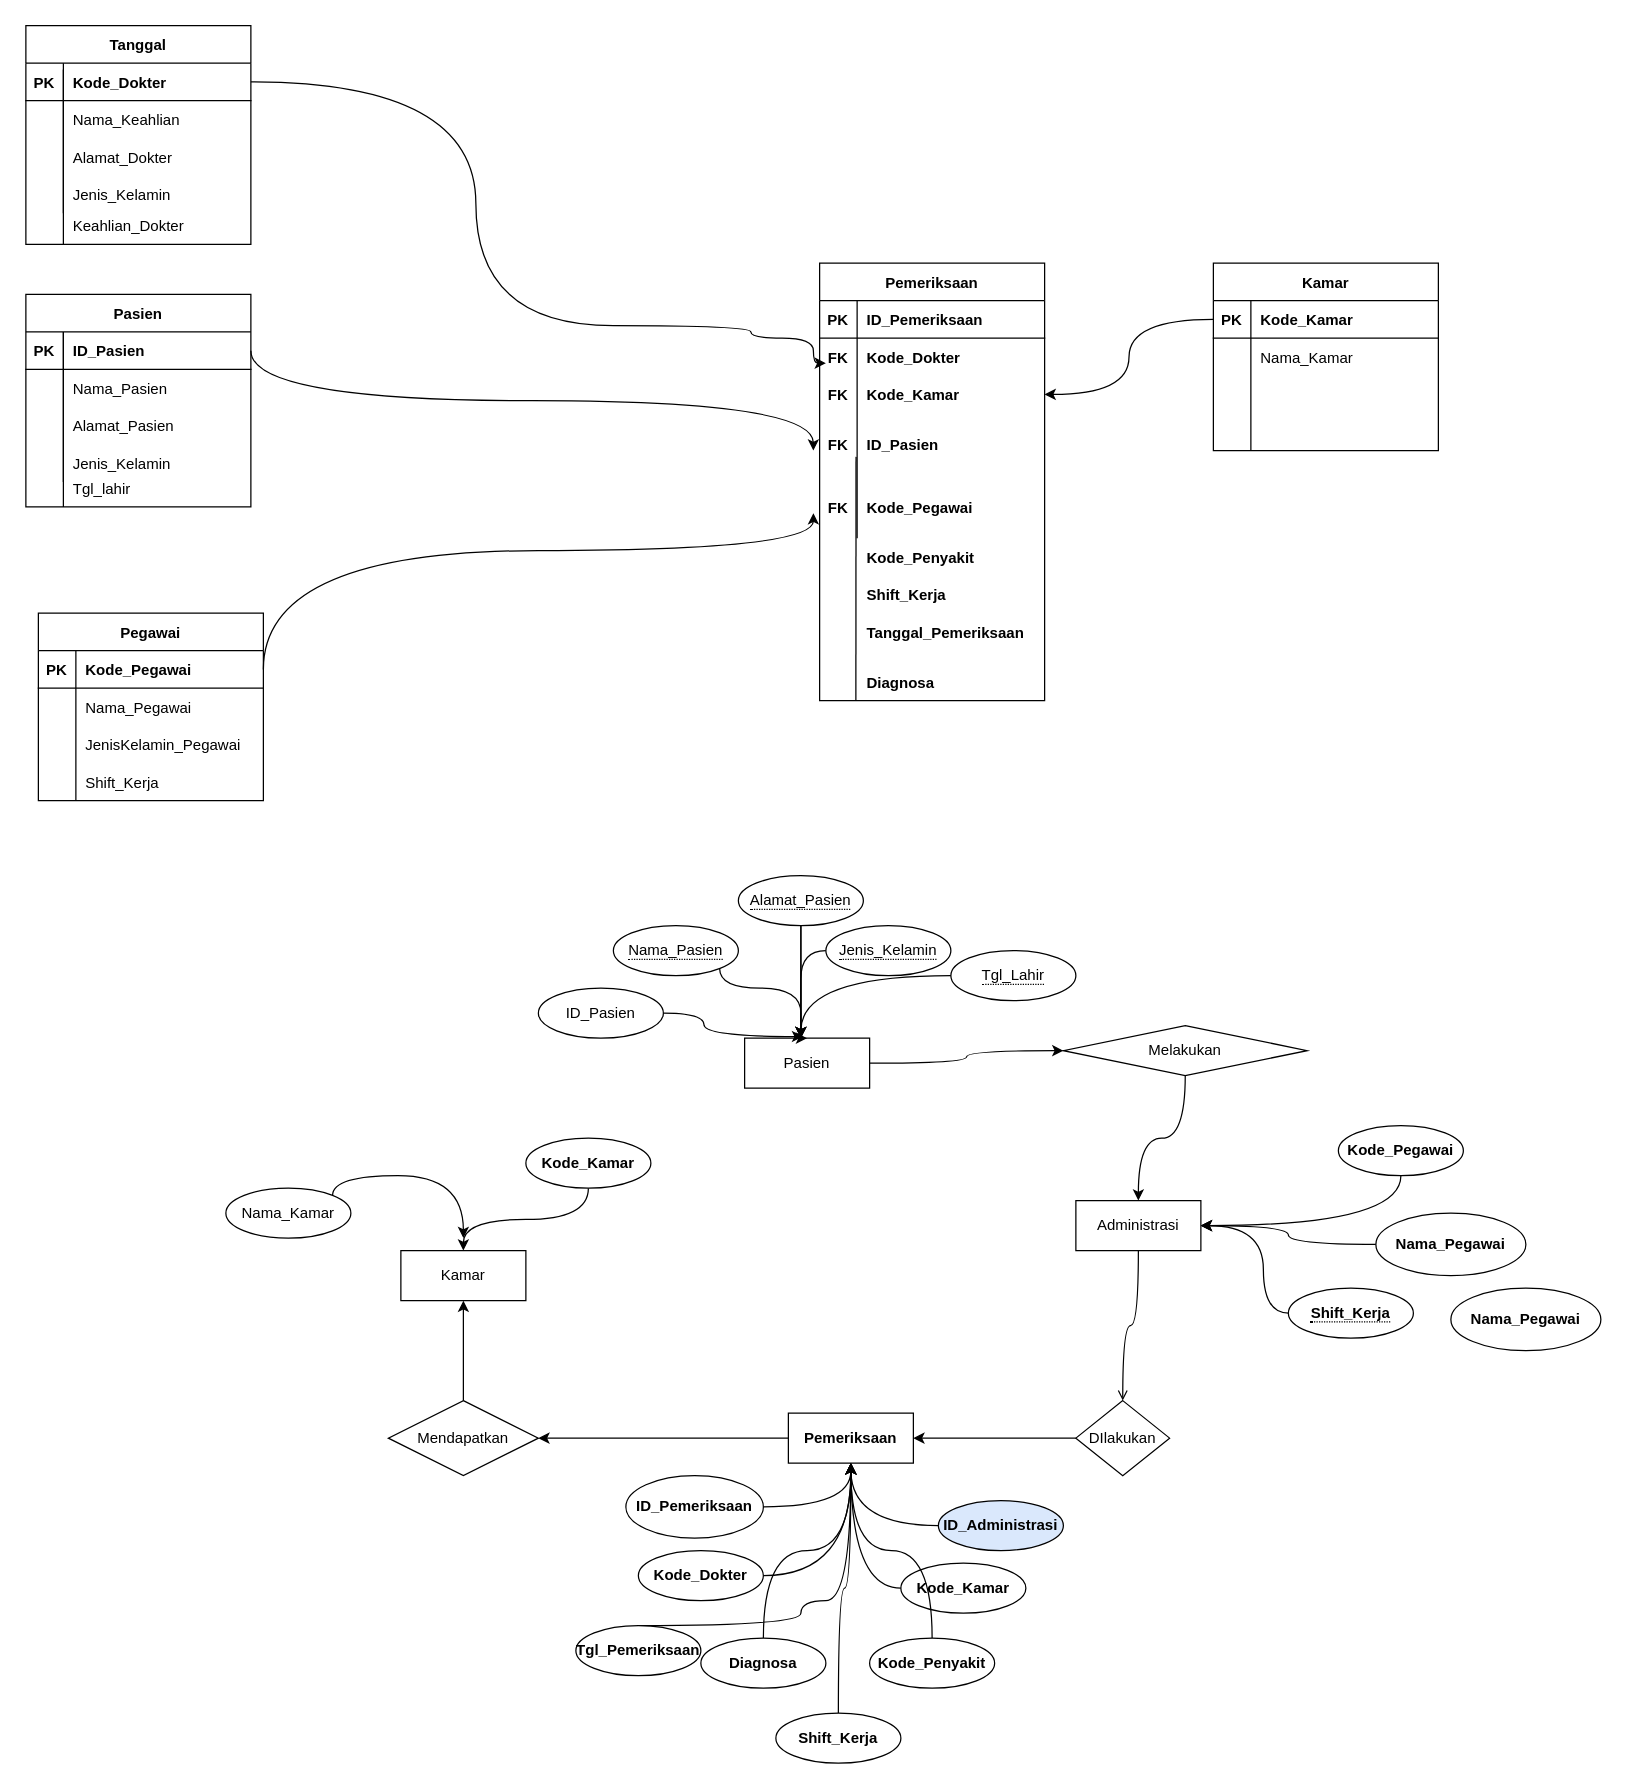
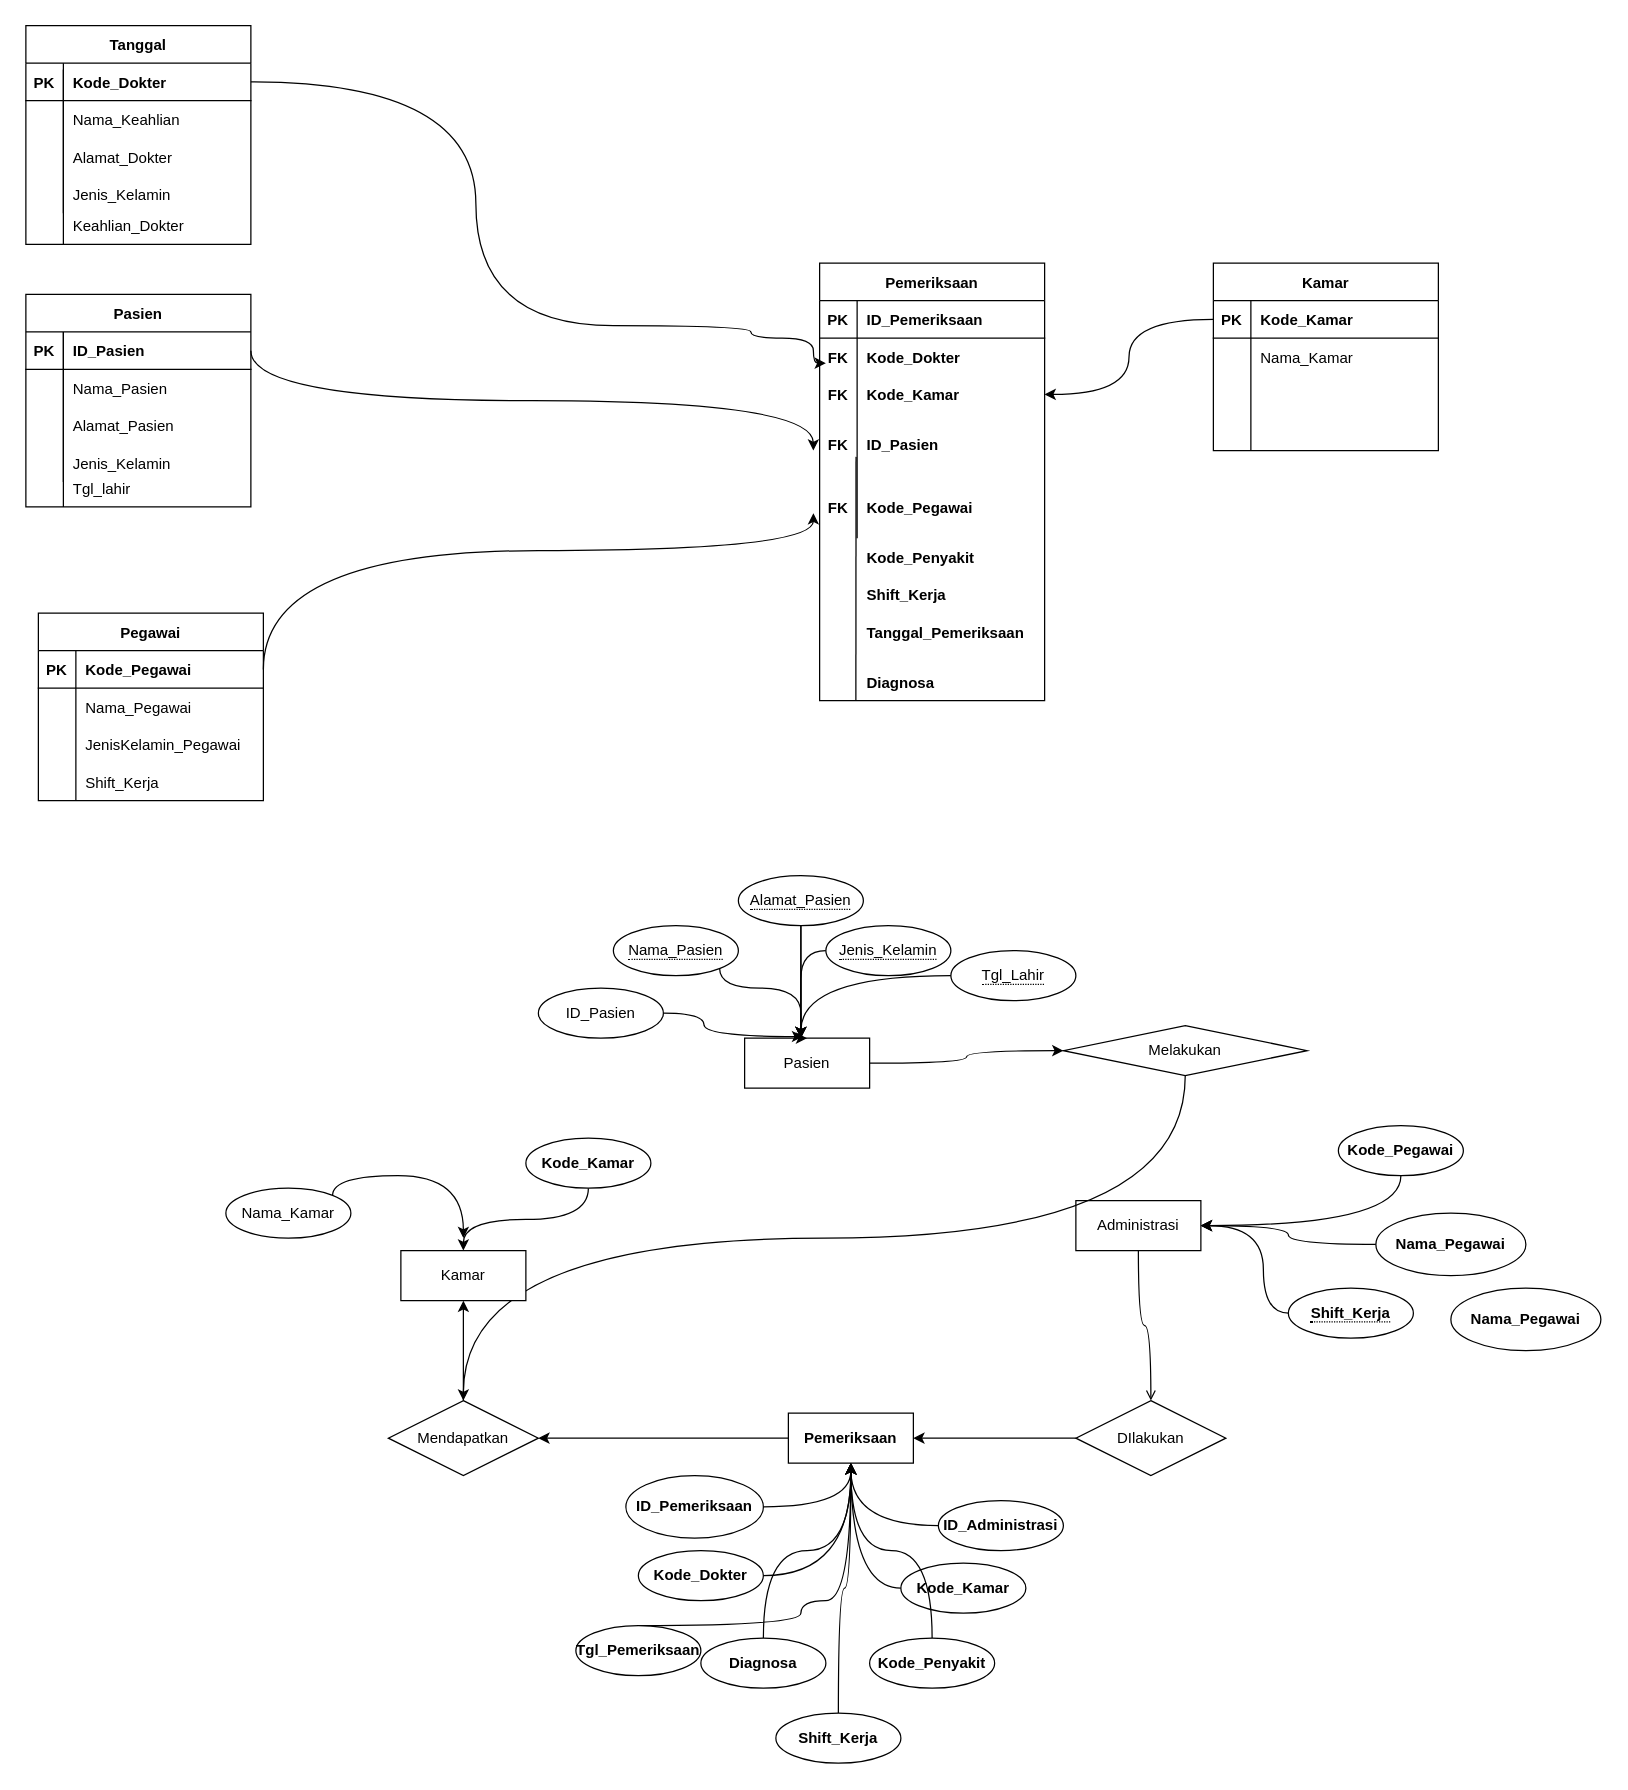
edge "Melakukan" -> "Administrasi": now "Melakukan" -> "Mendapatkan"
node "DIlakukan": size 94x75 -> 150x75
node "ID_Administrasi": fillcolor #dae8fc -> #ffffff
